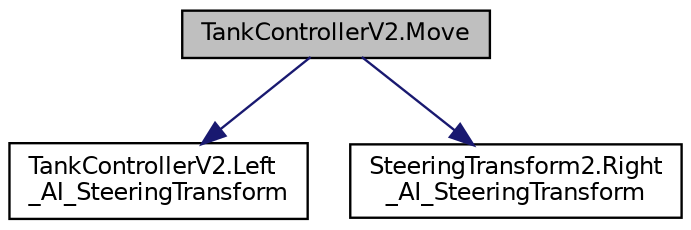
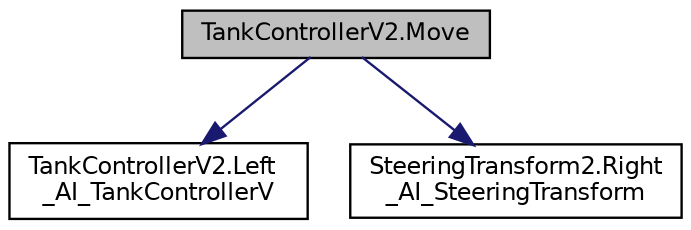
node "TankControllerV2.Left _AI_SteeringTransform": label "TankControllerV2.Left _AI_SteeringTransform" -> "TankControllerV2.Left _AI_TankControllerV"
